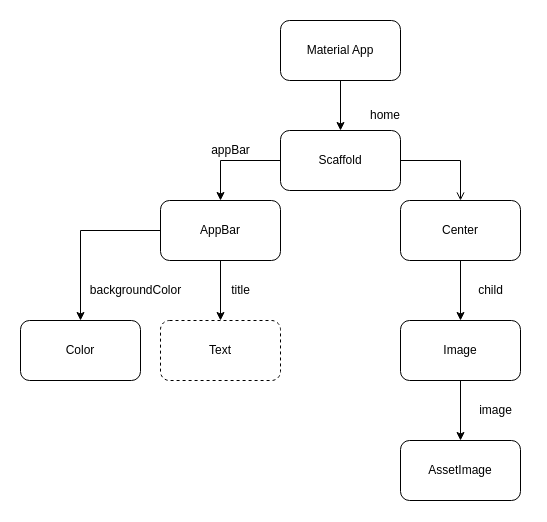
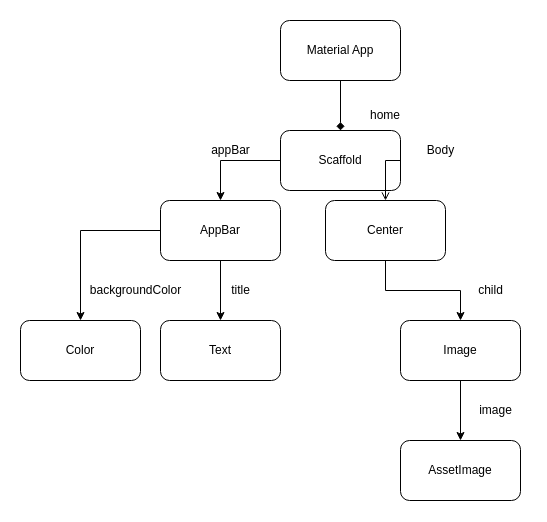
edge "Material App" -> "Scaffold": arrowhead classic -> diamond
node "Body": added
node "Center": moved (461, 231) -> (386, 231)
node "Text": style dashed -> solid
